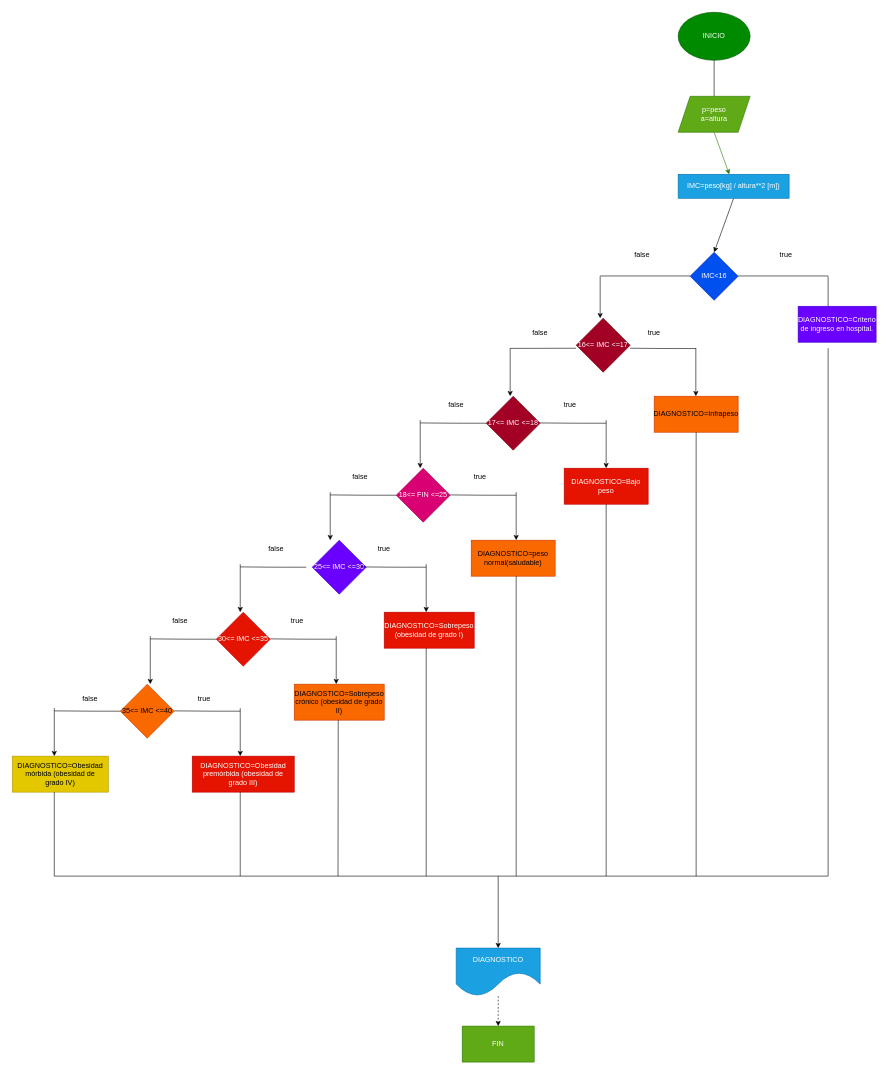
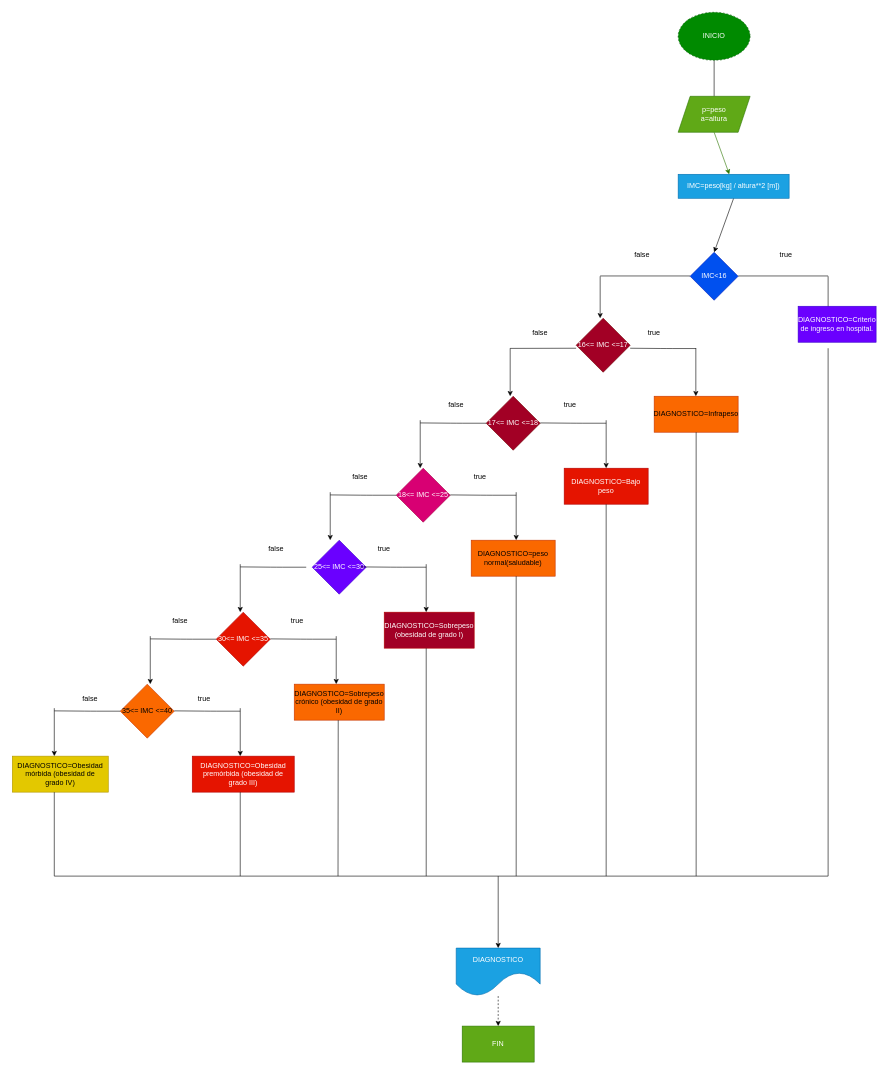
node "INICIO": style solid -> dashed
node "18<= FIN <=25": label "18<= FIN <=25" -> "18<= IMC <=25"
node "DIAGNOSTICO=Sobrepeso (obesidad de grado I)": fillcolor #e51400 -> #a20025
